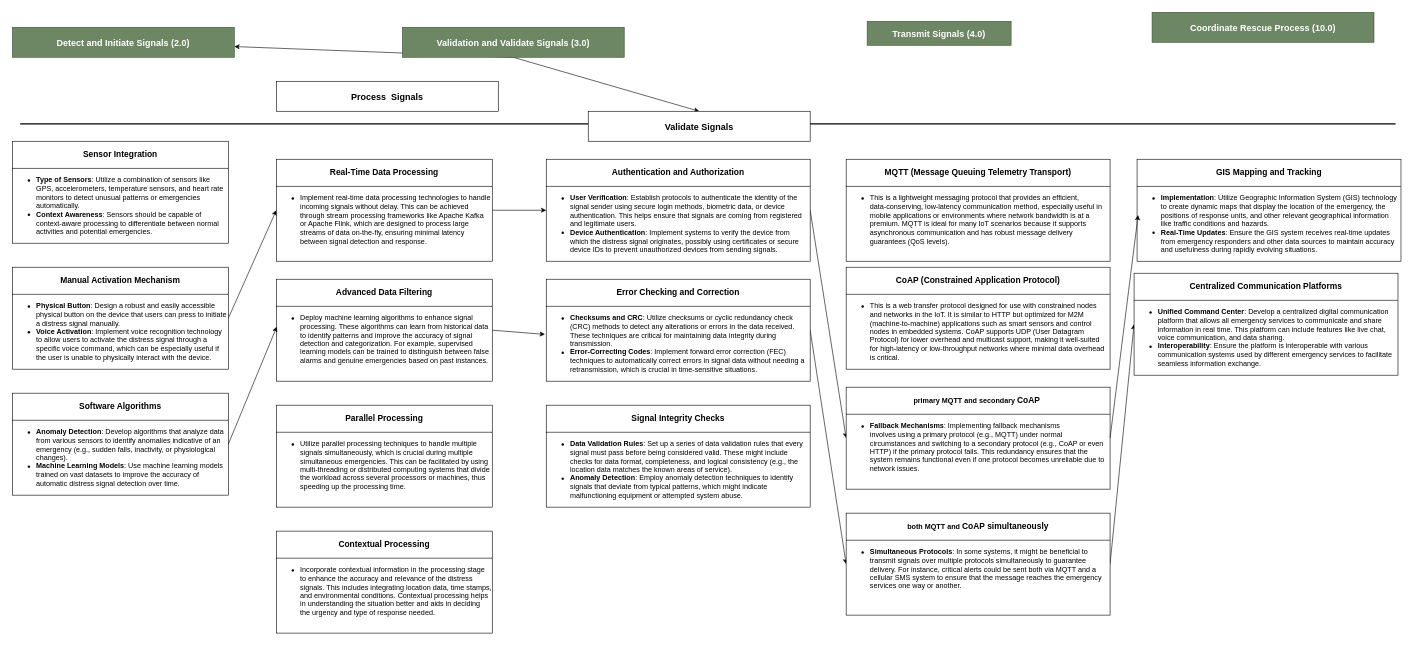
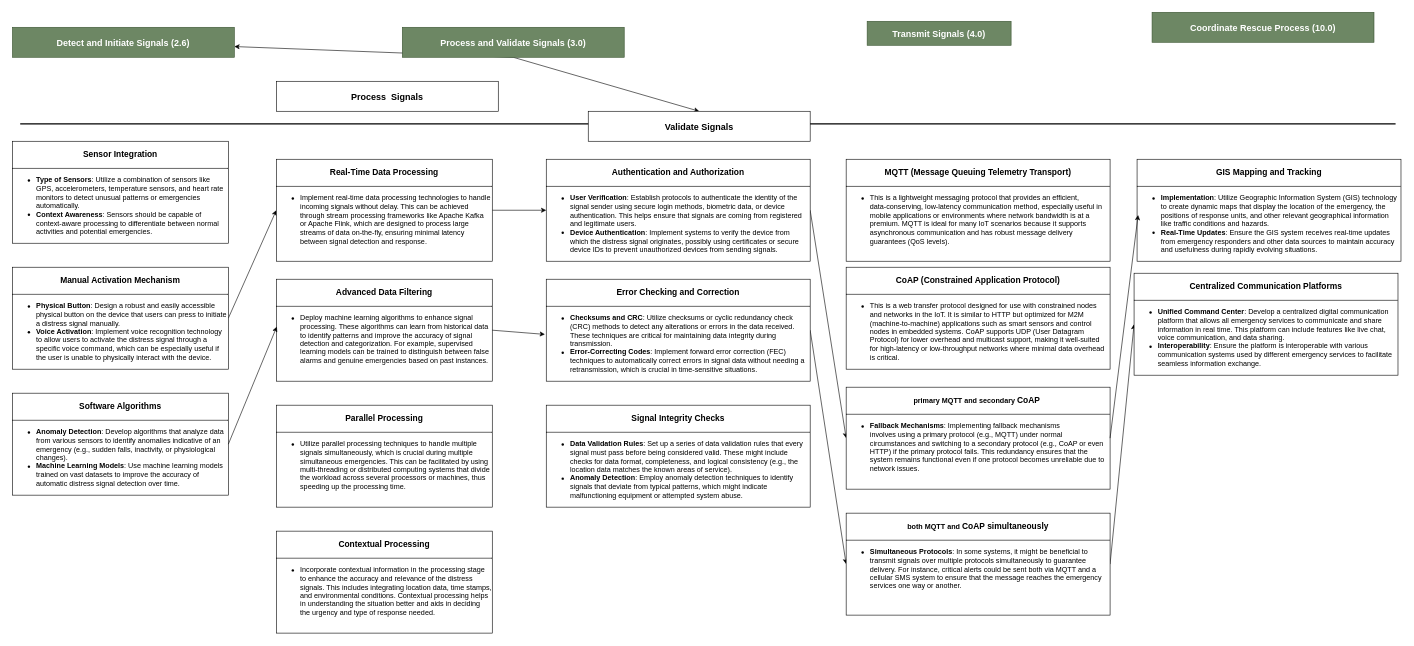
node "Detect and Initiate Signals (2.0)": label "Detect and Initiate Signals (2.0)" -> "Detect and Initiate Signals (2.6)"
node "Validation and Validate Signals (3.0)": label "Validation and Validate Signals (3.0)" -> "Process and Validate Signals (3.0)"
